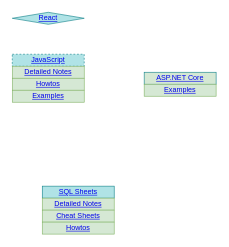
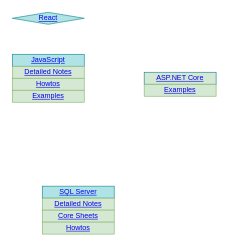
node "JavaScript": style dashed -> solid
node "SQL Sheets": label "SQL Sheets" -> "SQL Server"
node "Cheat Sheets": label "Cheat Sheets" -> "Core Sheets"
